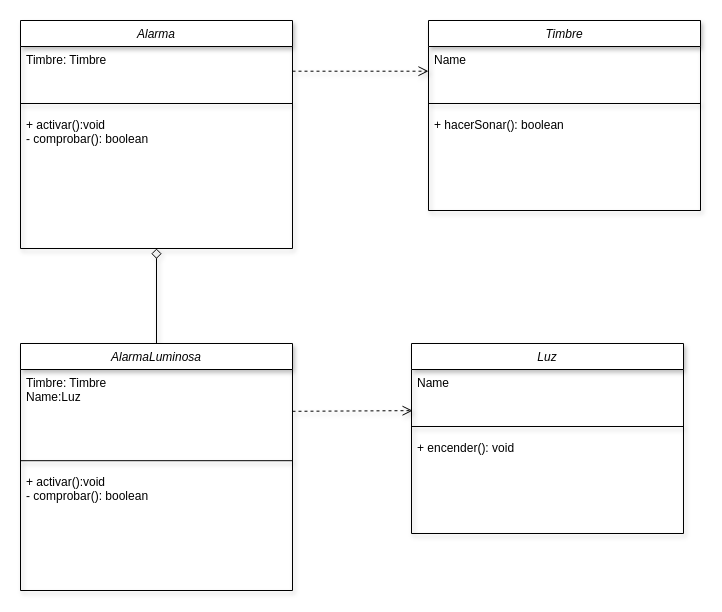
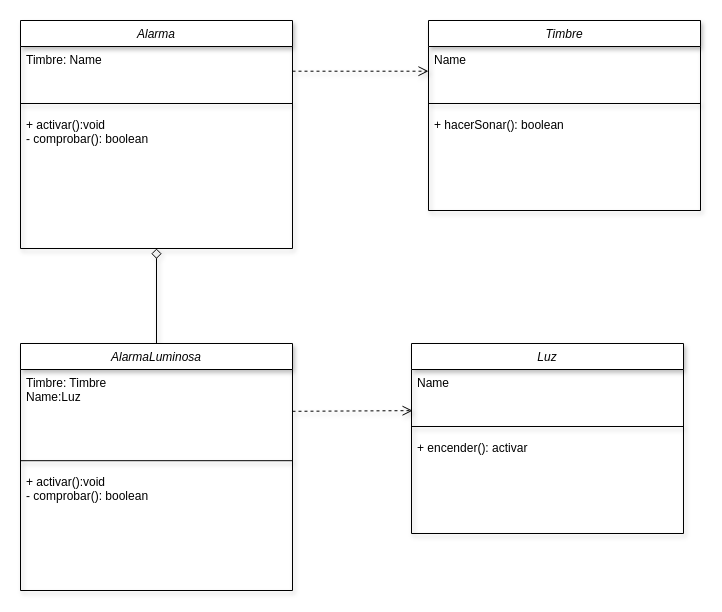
node "Timbre: Timbre": label "Timbre: Timbre" -> "Timbre: Name"
node "+ encender(): void": label "+ encender(): void" -> "+ encender(): activar"
